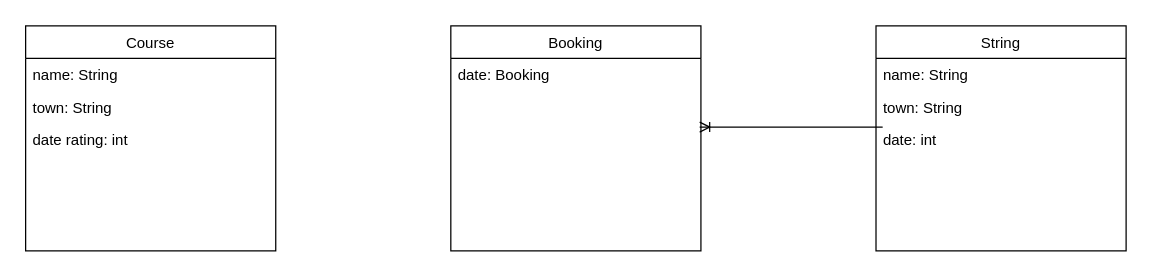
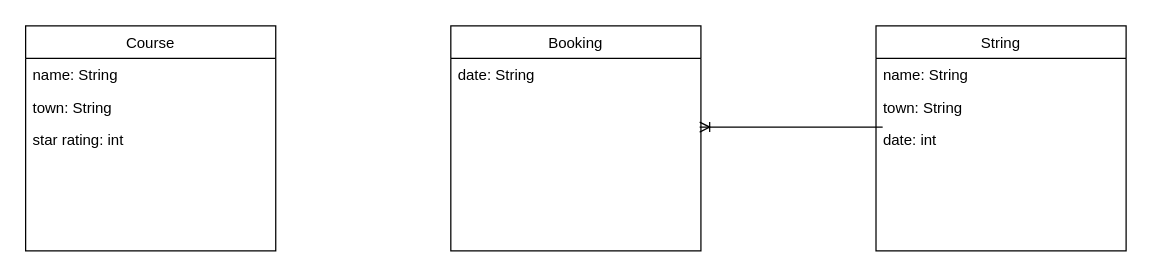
node "date: Booking": label "date: Booking" -> "date: String"
node "date rating: int": label "date rating: int" -> "star rating: int"
